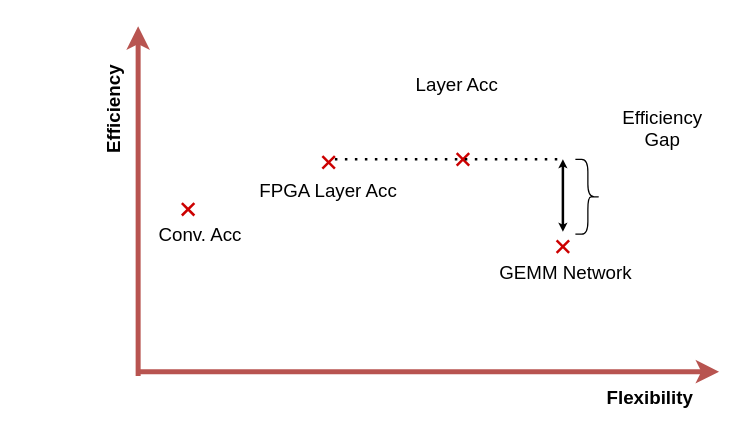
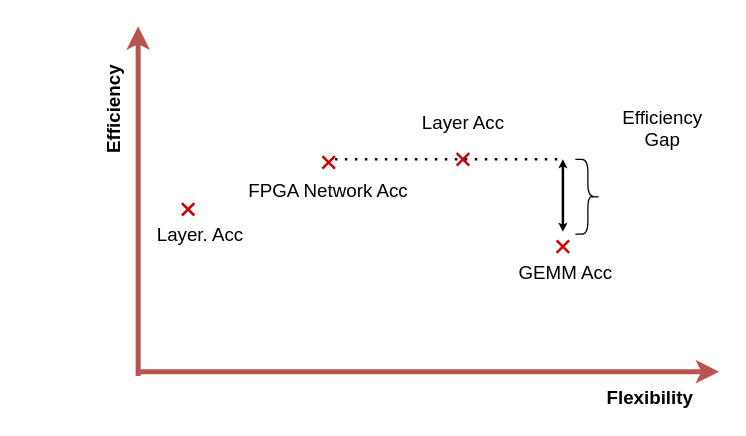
node "Layer Acc": moved (457, 84) -> (463, 122)
node "FPGA Layer Acc": label "FPGA Layer Acc" -> "FPGA Network Acc"
node "Conv. Acc": label "Conv. Acc" -> "Layer. Acc"
node "GEMM Network": label "GEMM Network" -> "GEMM Acc"
